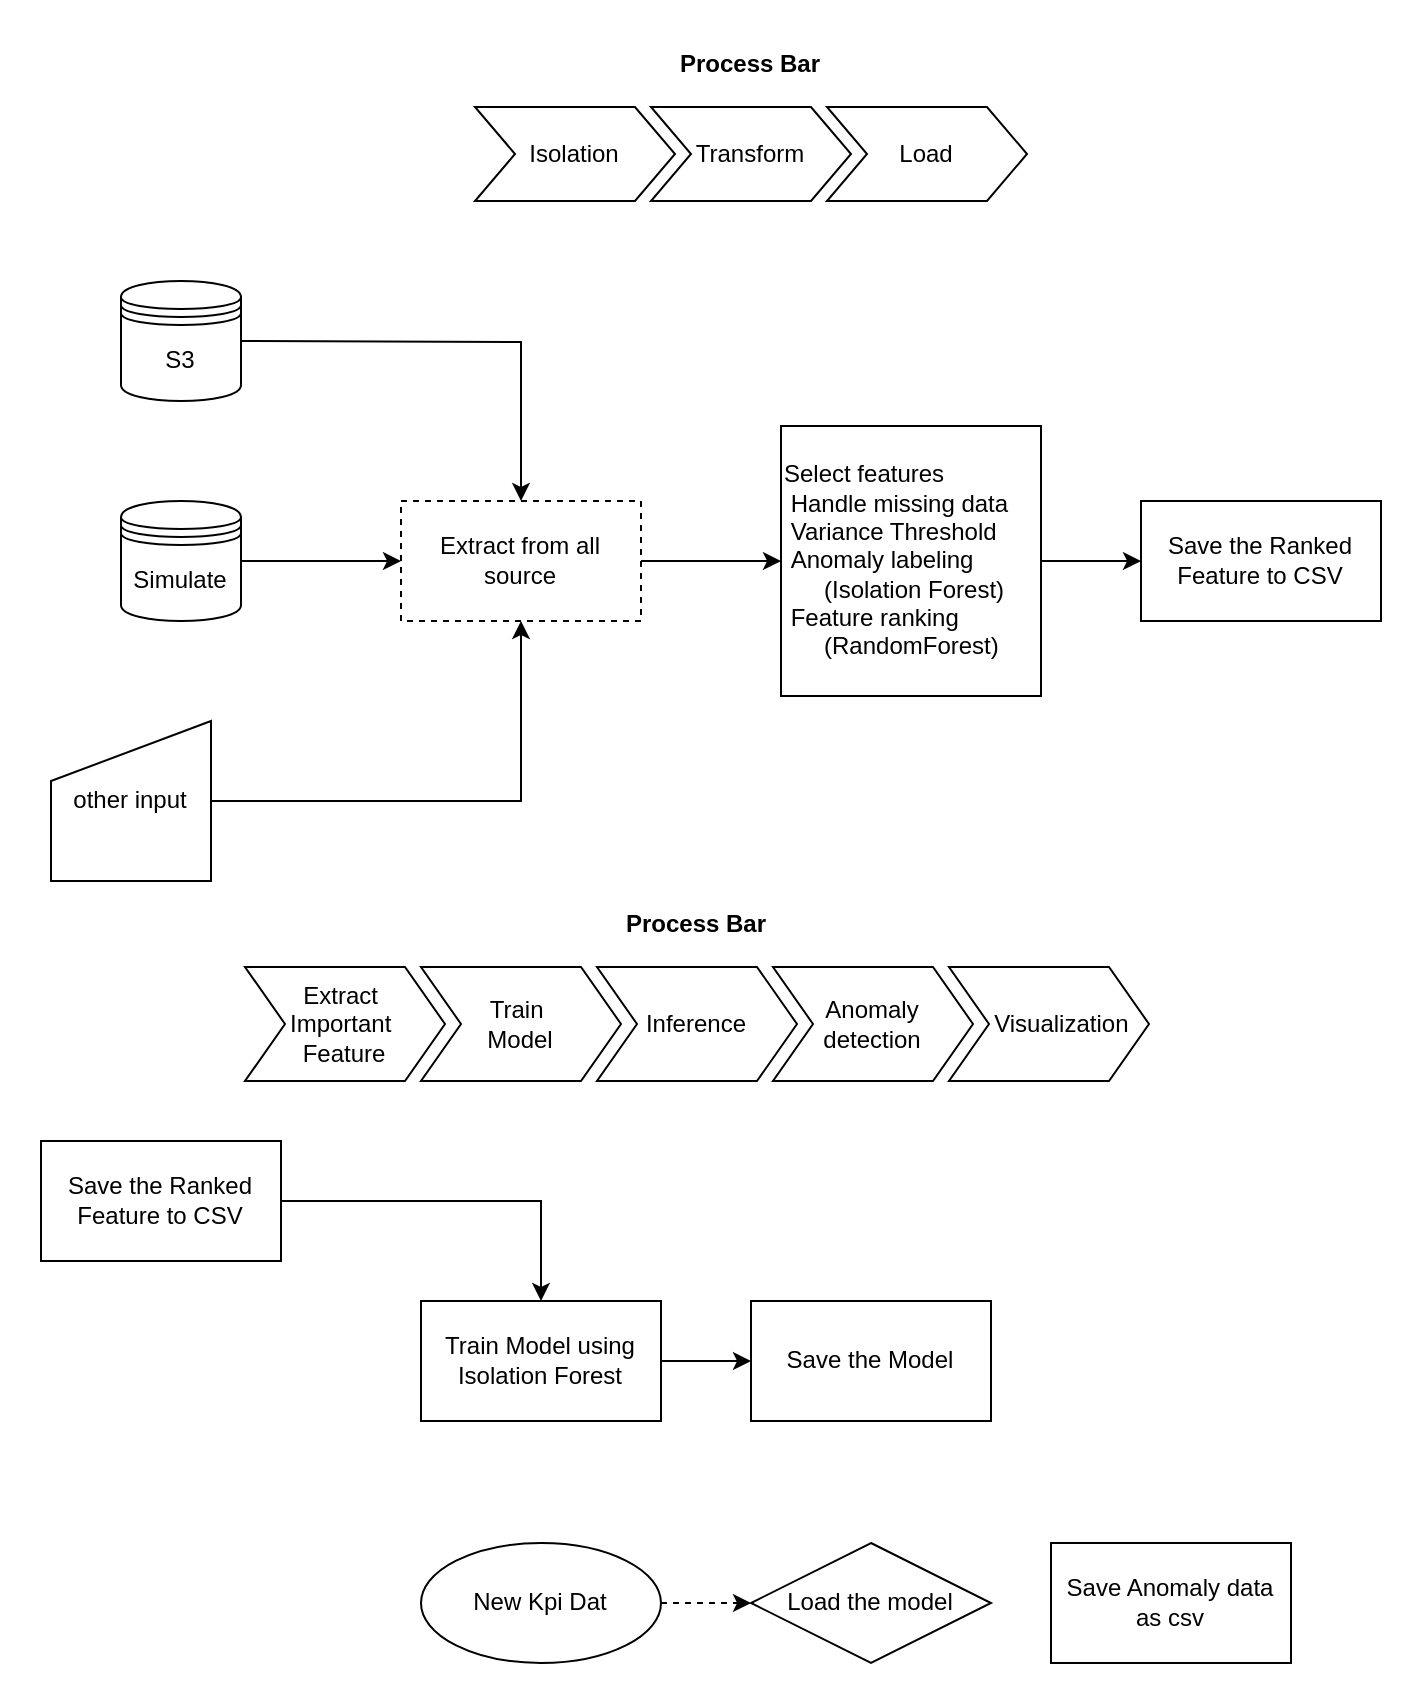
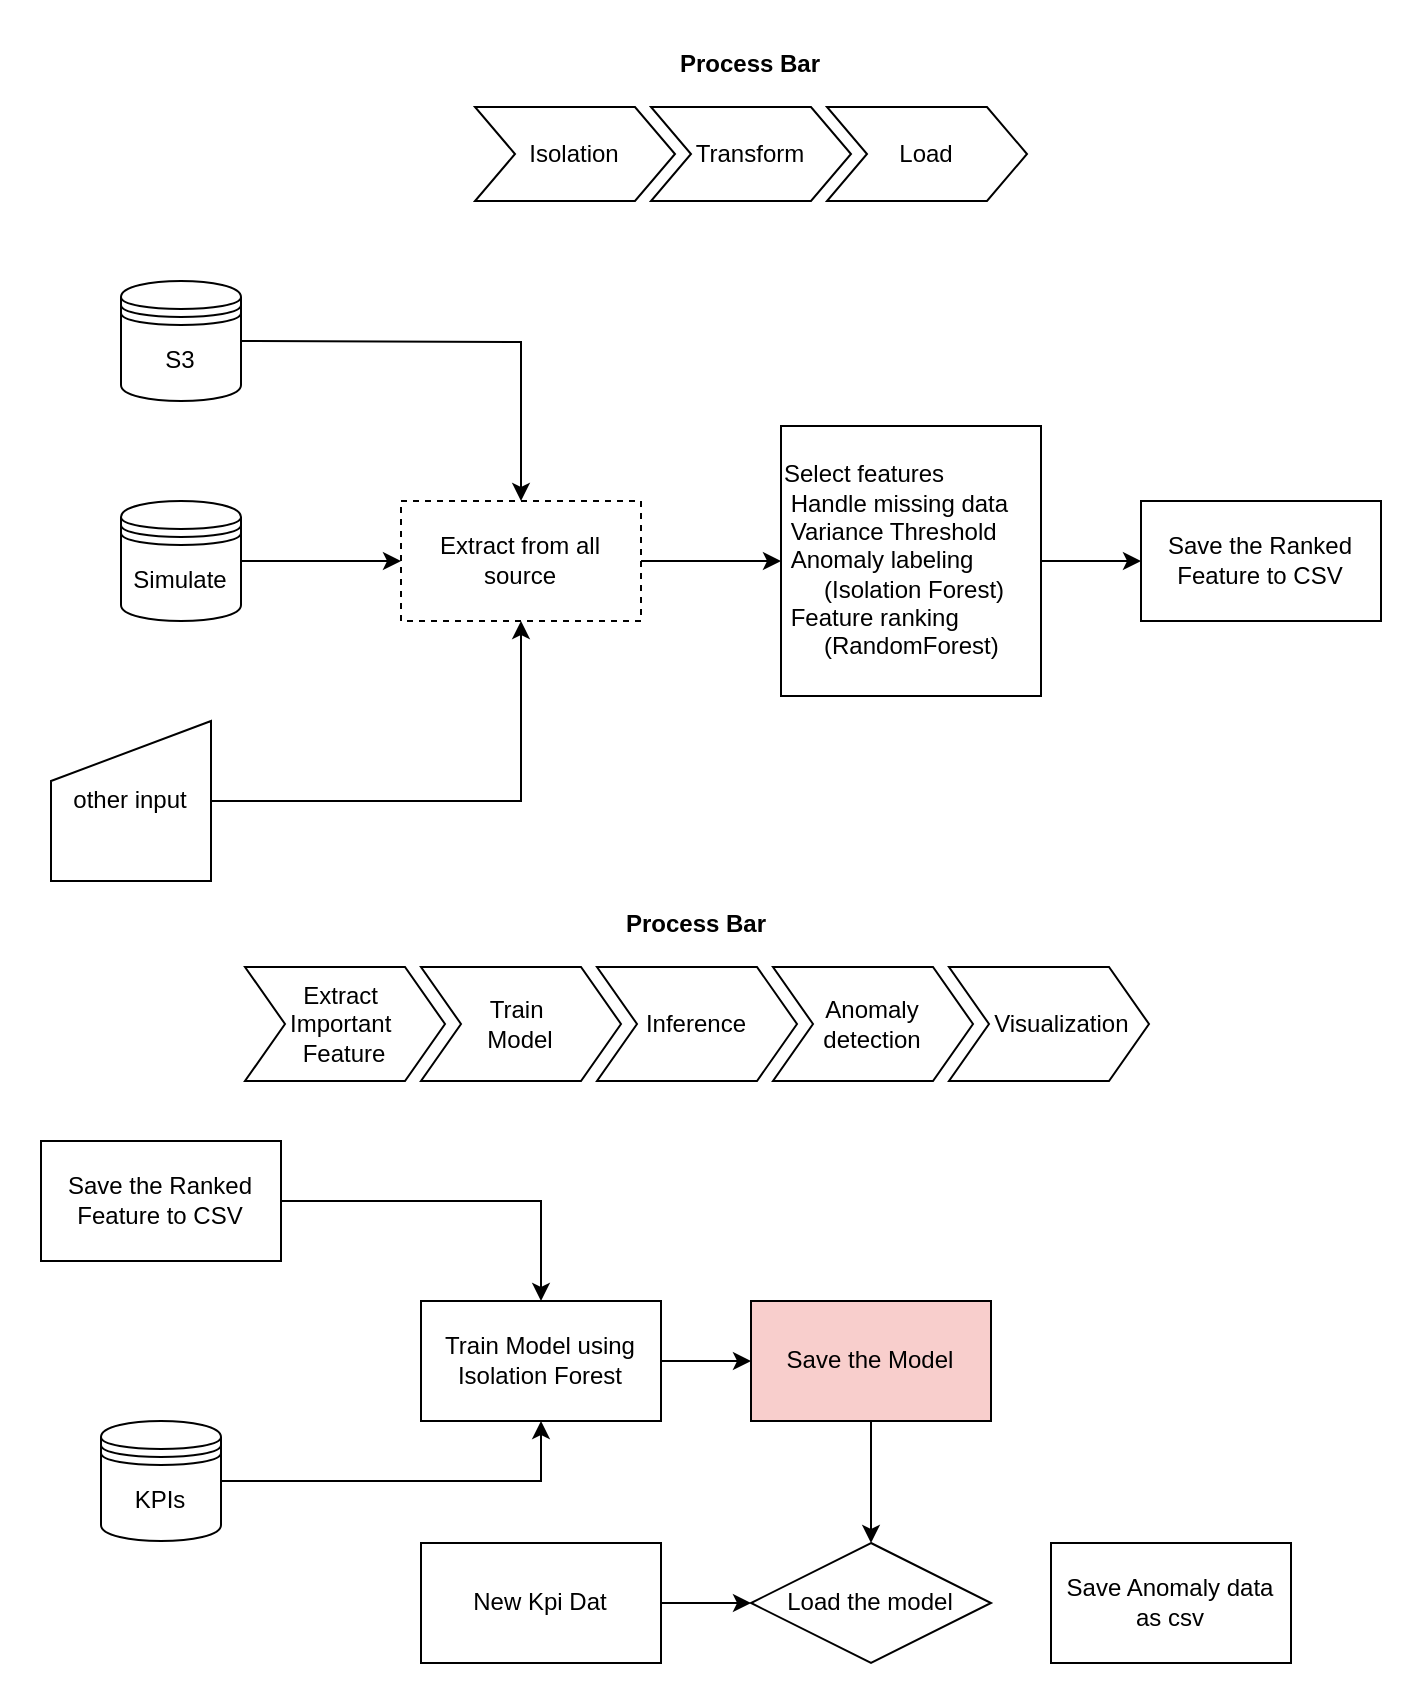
node "Save the Model": fillcolor #ffffff -> #f8cecc
edge "Save the Model" -> "Load the model": added
node "KPIs": added
edge "KPIs" -> "Train Model using Isolation Forest": added
node "New Kpi Dat": shape ellipse -> rectangle
edge "New Kpi Dat" -> "Load the model": style dashed -> solid
